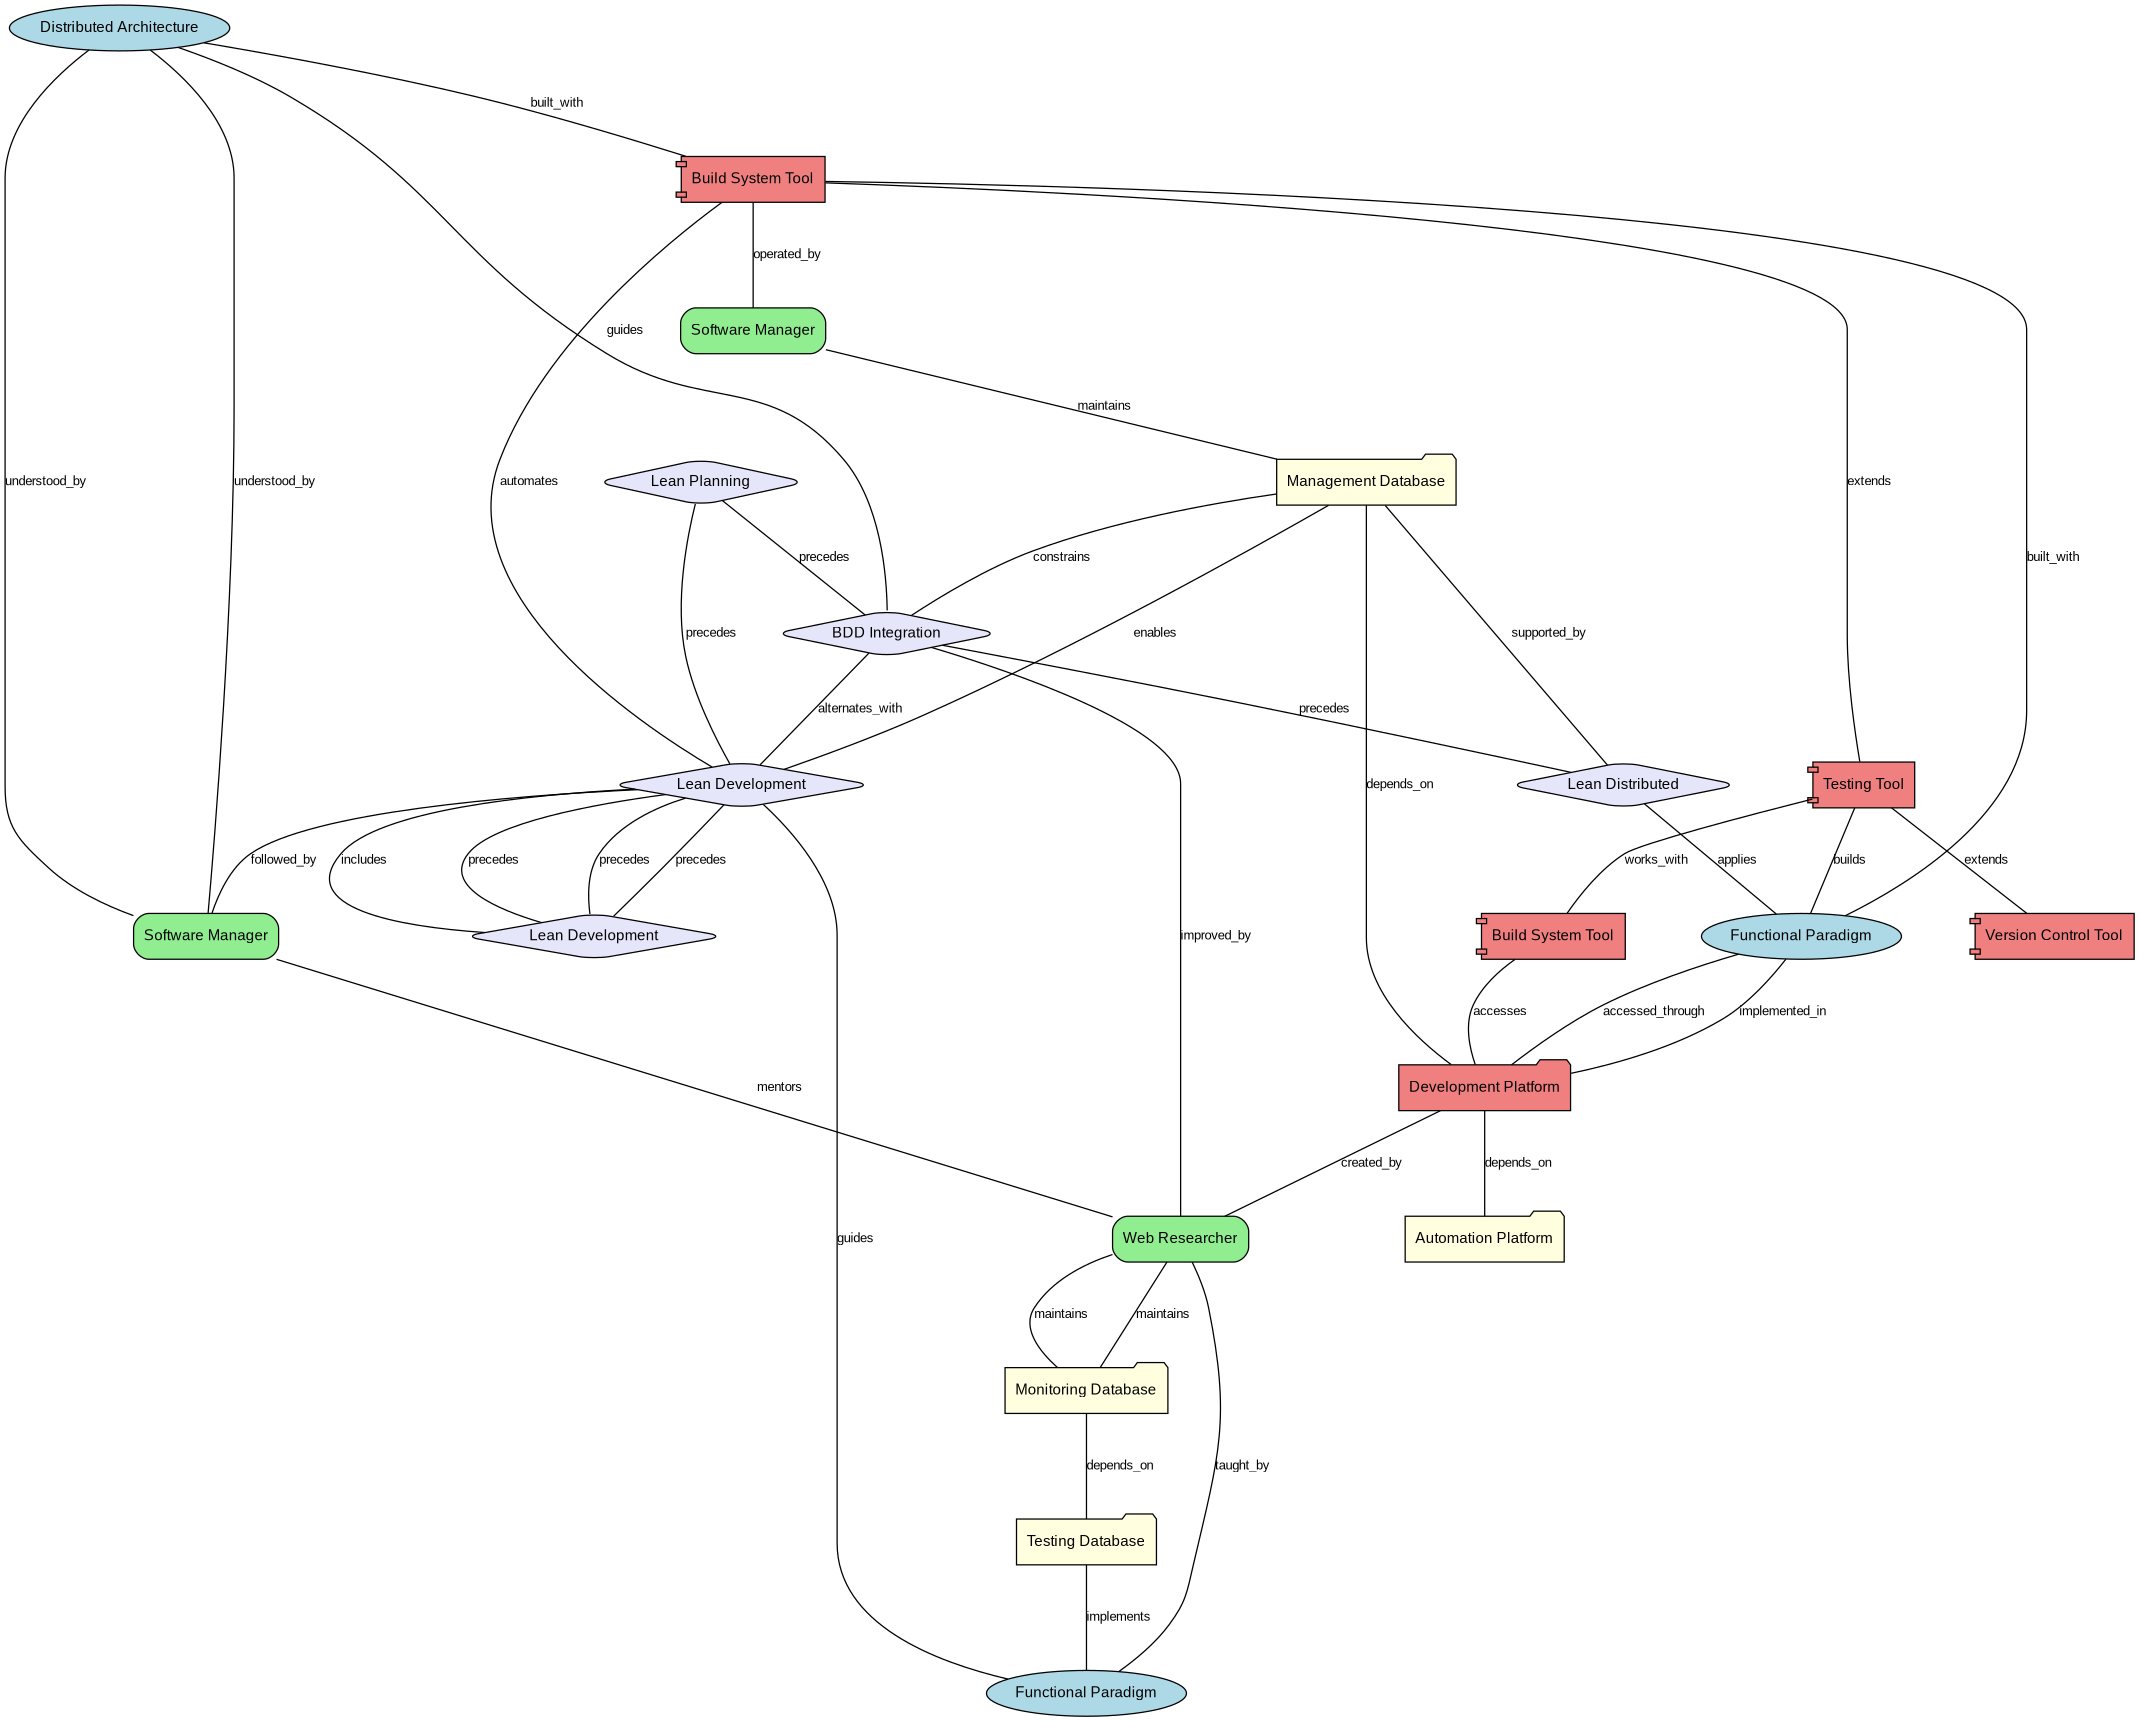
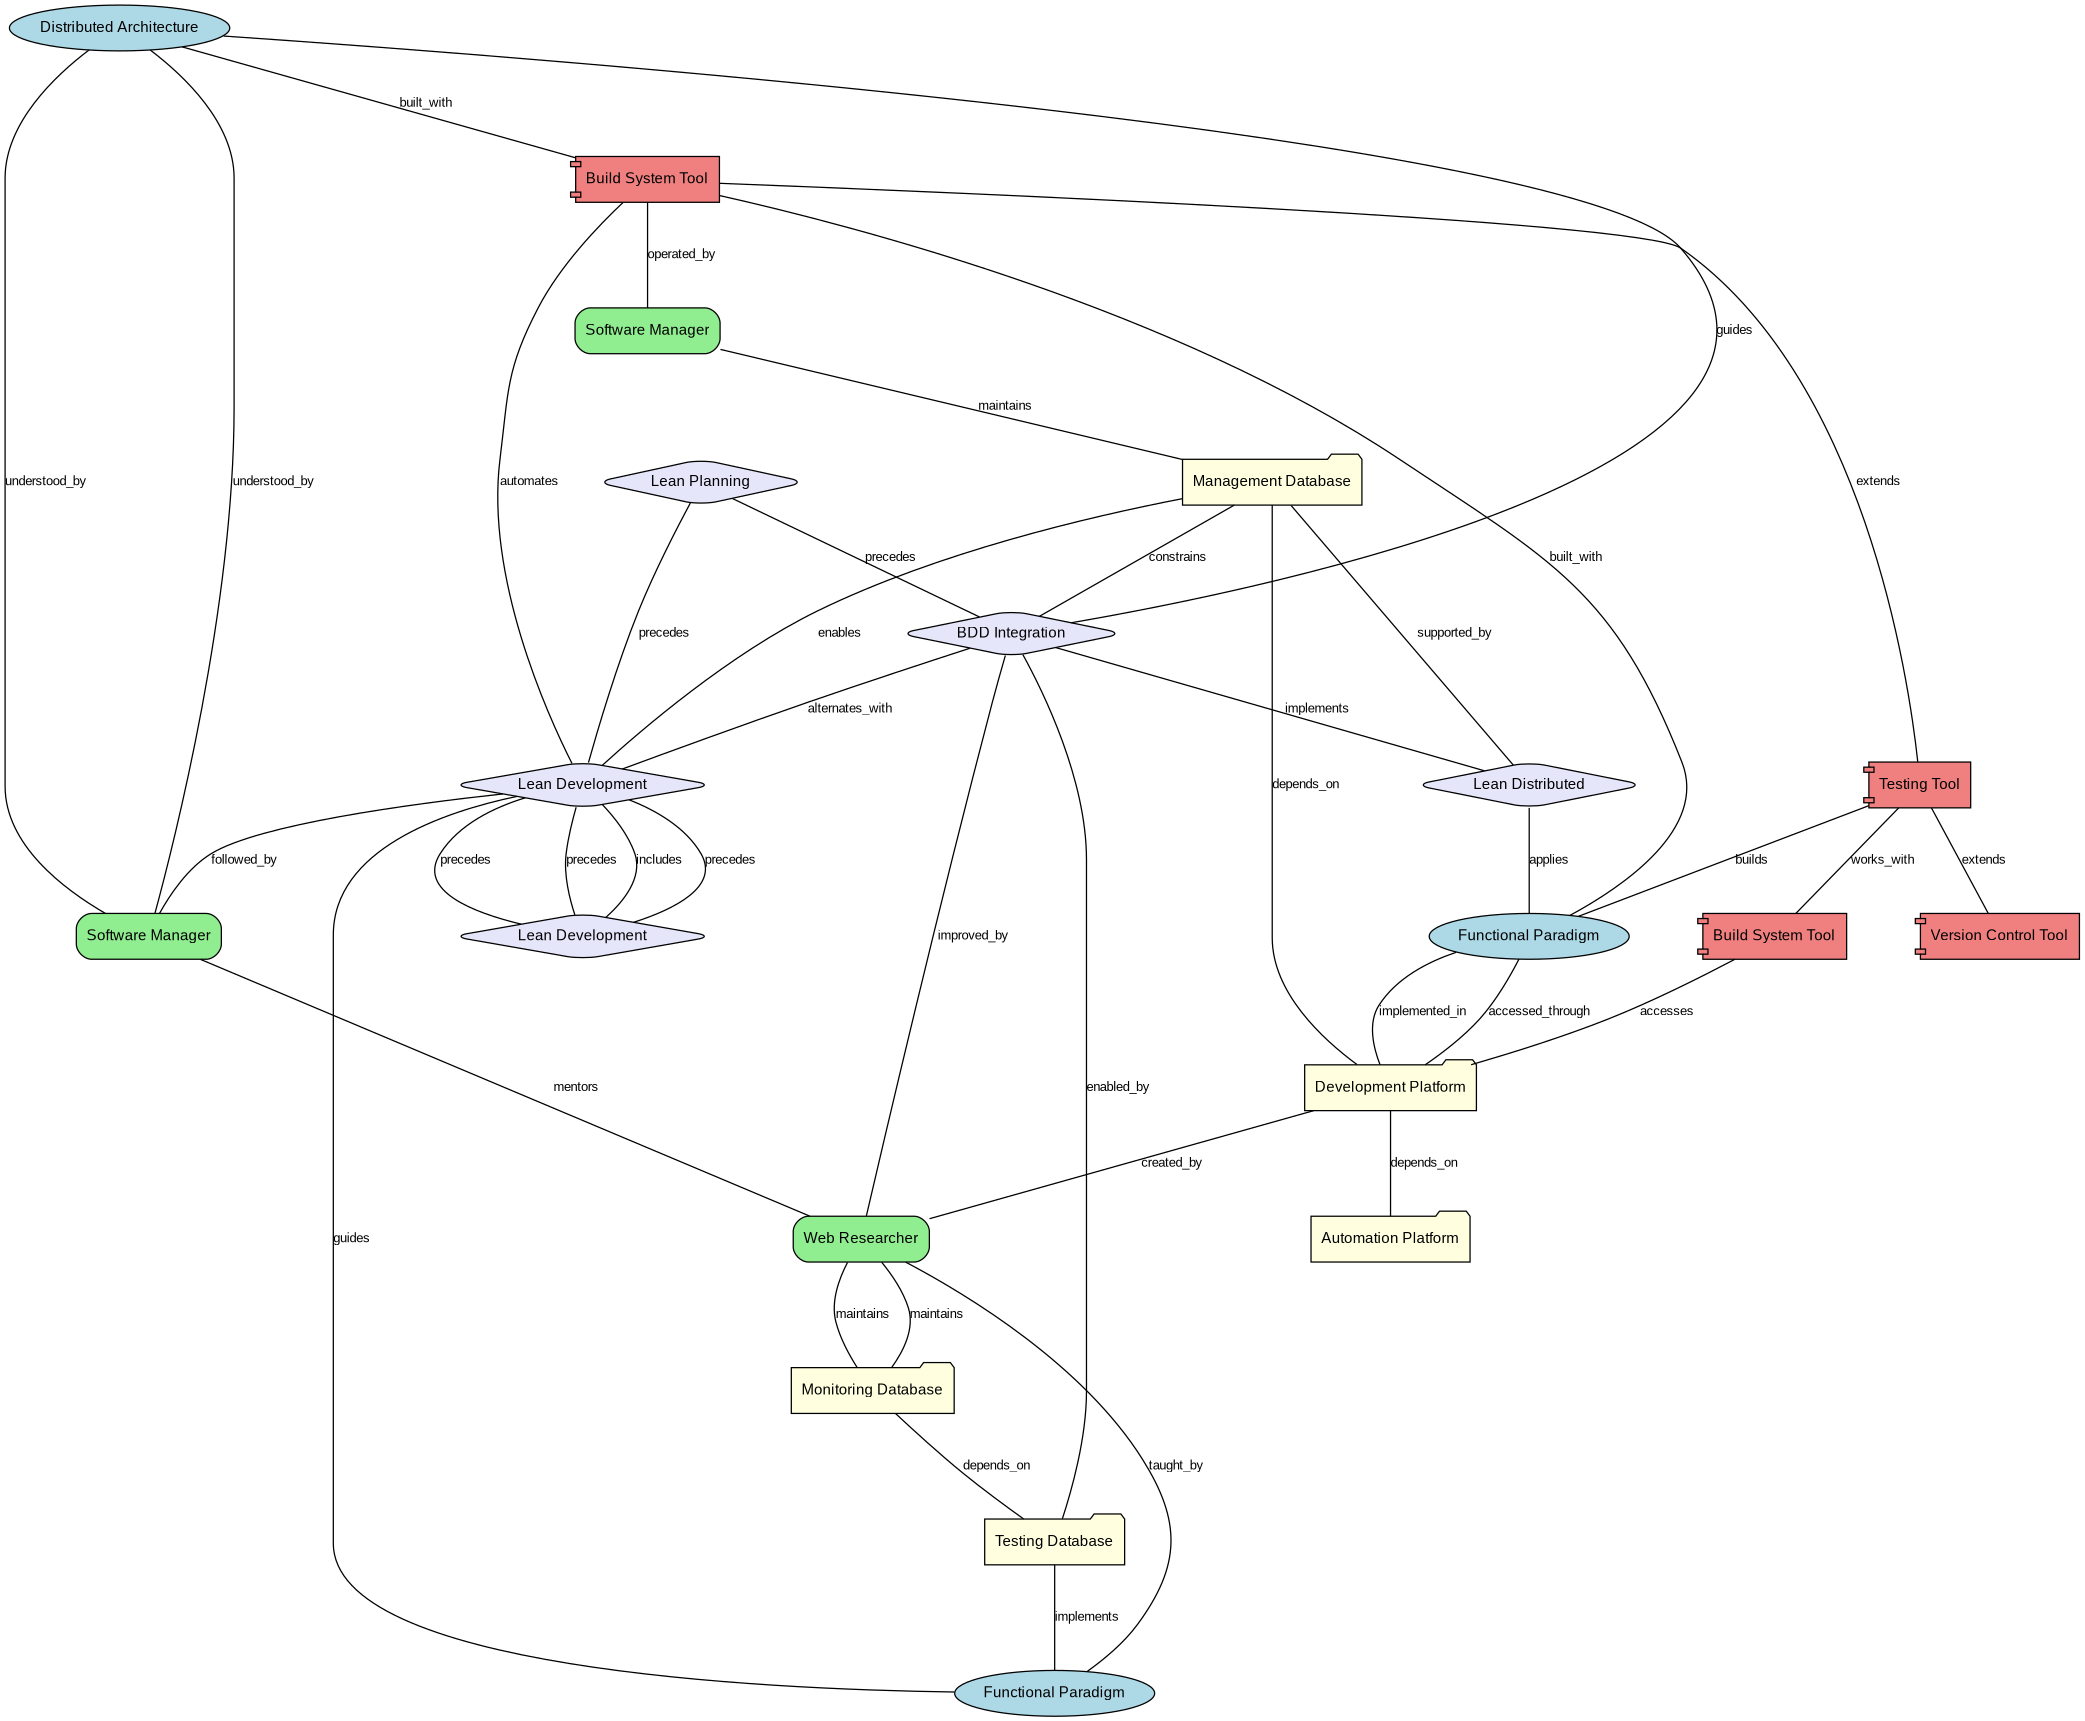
edge "BDD Integration" -- "Lean Distributed": label "precedes" -> "implements"
edge "BDD Integration" -- "Testing Database": added, label "enabled_by"
node "Development Platform": fillcolor lightcoral -> lightyellow
